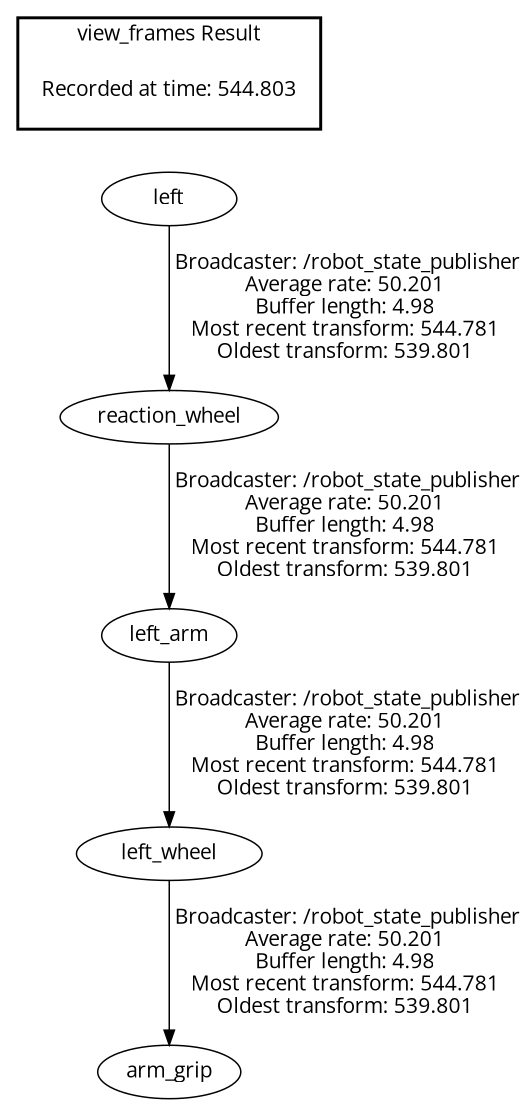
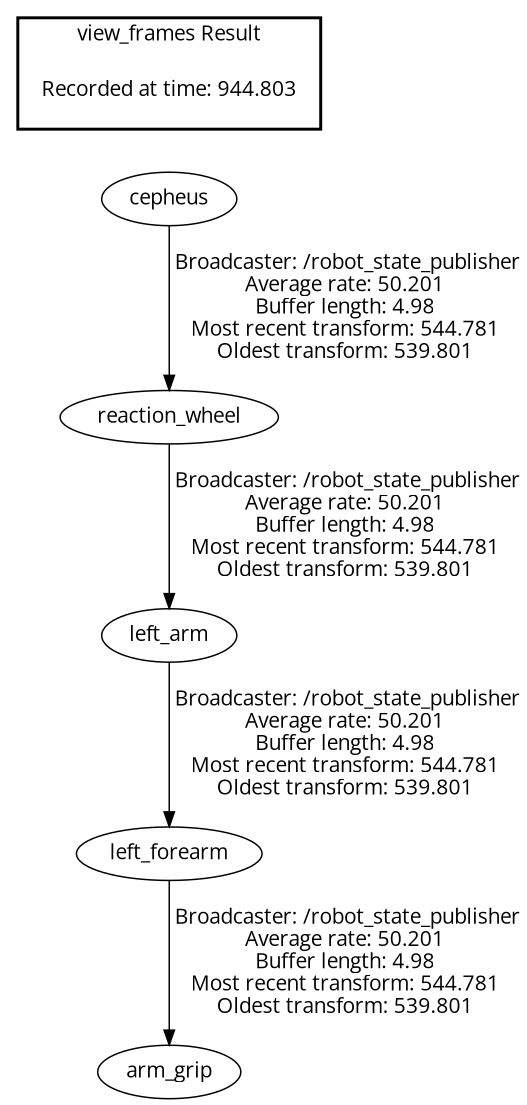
node "Recorded at time: 544.803": label "Recorded at time: 544.803" -> "Recorded at time: 944.803"
node "left": label "left" -> "cepheus"
node "left_wheel": label "left_wheel" -> "left_forearm"
